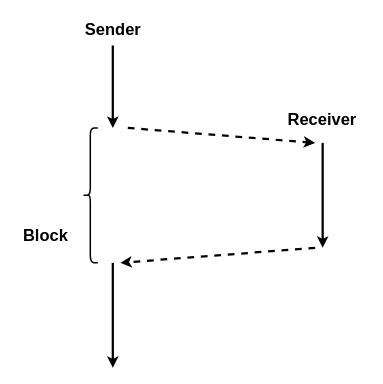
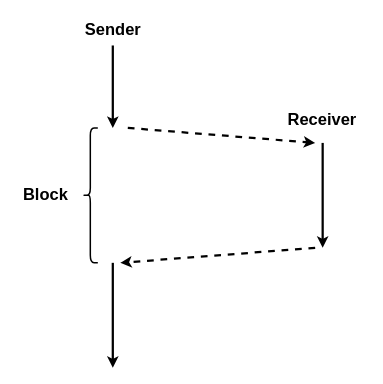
node "Block": moved (45, 237) -> (45, 195)
